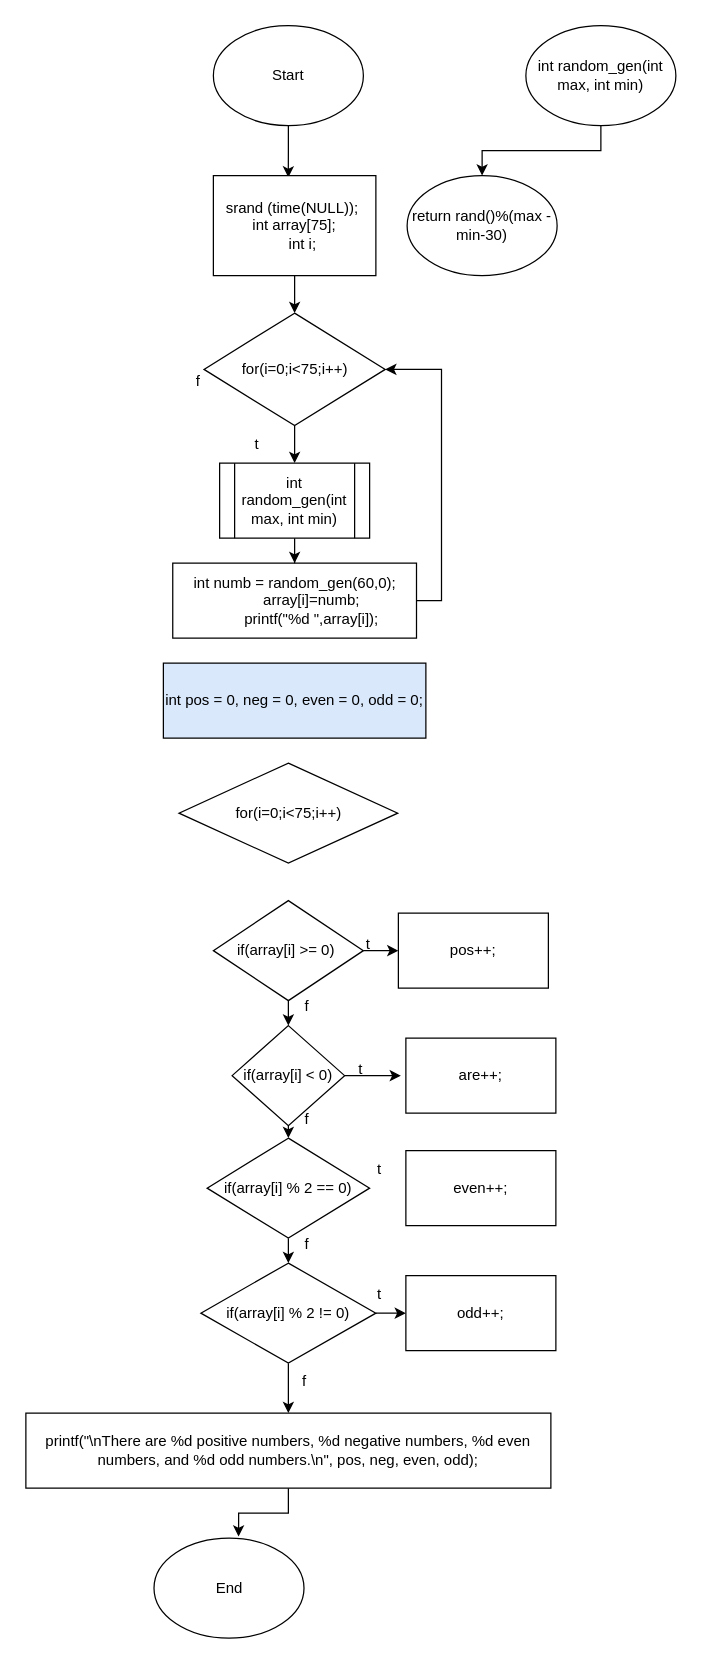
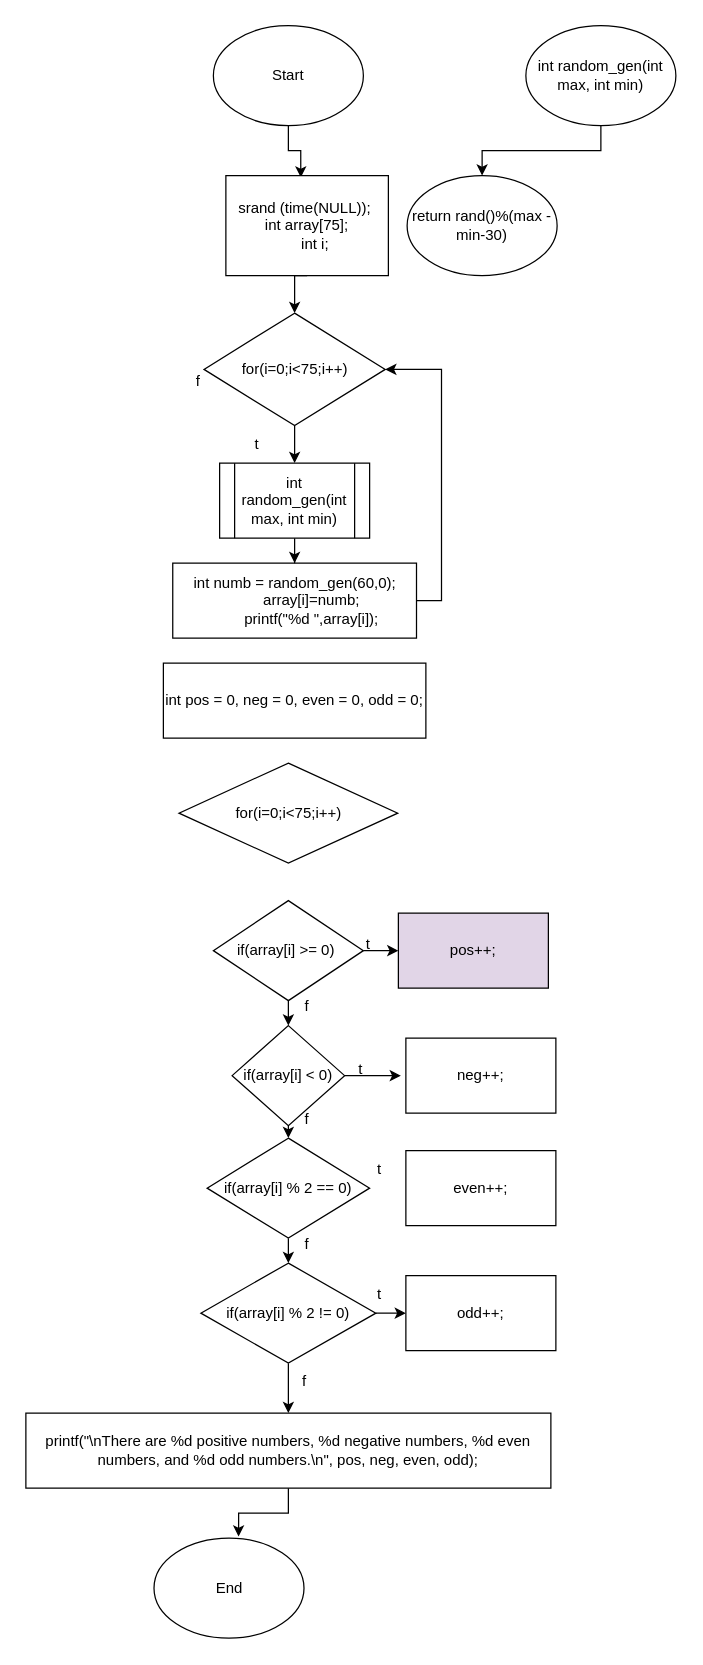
node "srand (time(NULL)); int array[75]; int i;": moved (294, 226) -> (307, 226)
node "int pos = 0, neg = 0, even = 0, odd = 0;": fillcolor #dae8fc -> #ffffff
node "pos++;": fillcolor #ffffff -> #e1d5e7
node "are++;": label "are++;" -> "neg++;"
